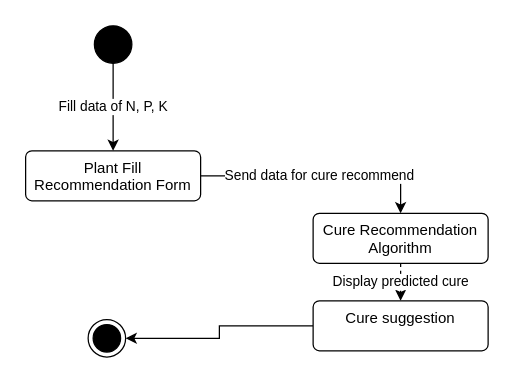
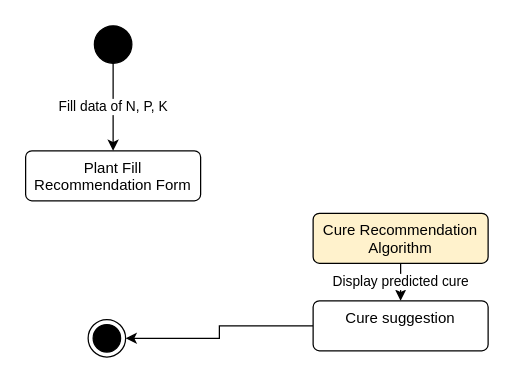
edge "Plant Fill Recommendation Form" -> "Cure Recommendation Algorithm": removed, label "Send data for cure recommend"
node "Cure Recommendation Algorithm": fillcolor #ffffff -> #fff2cc
edge "Cure Recommendation Algorithm" -> "Cure suggestion": style dashed -> solid
